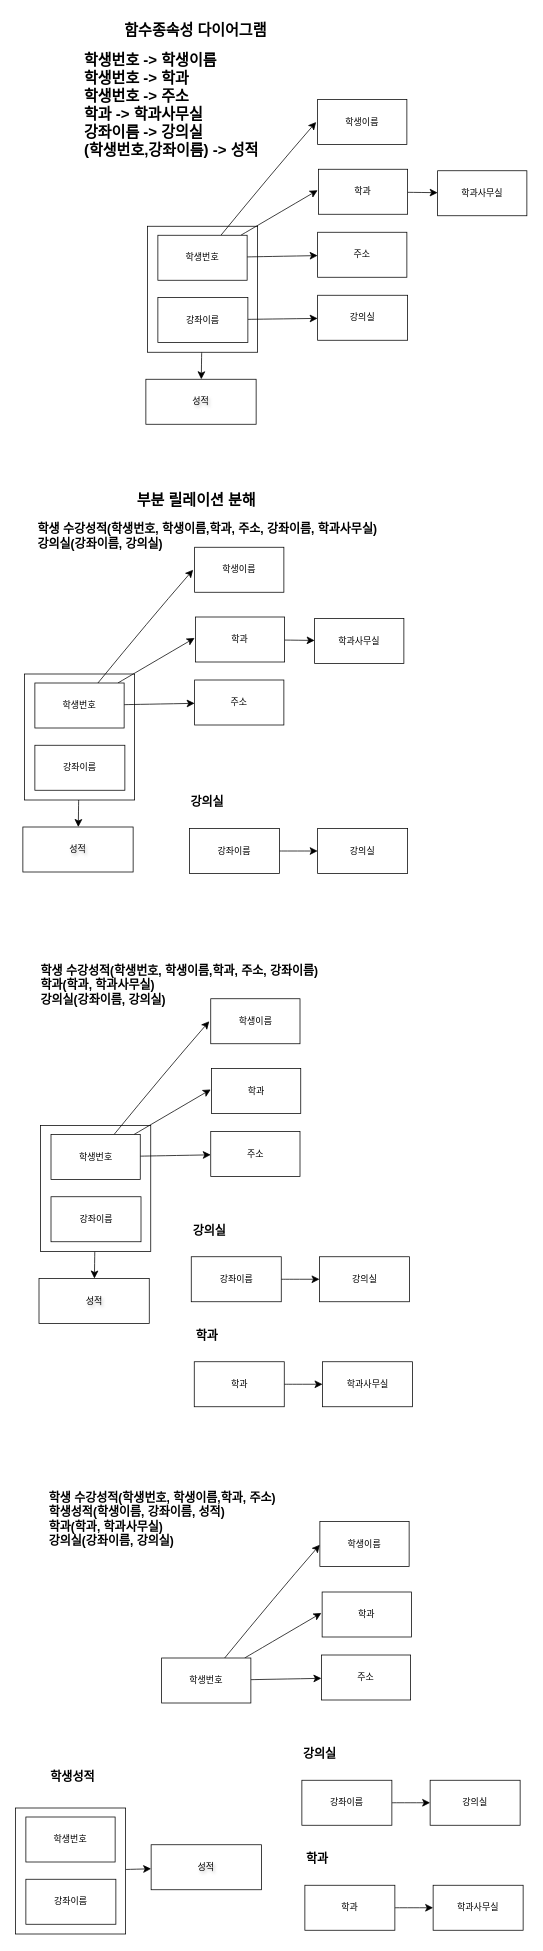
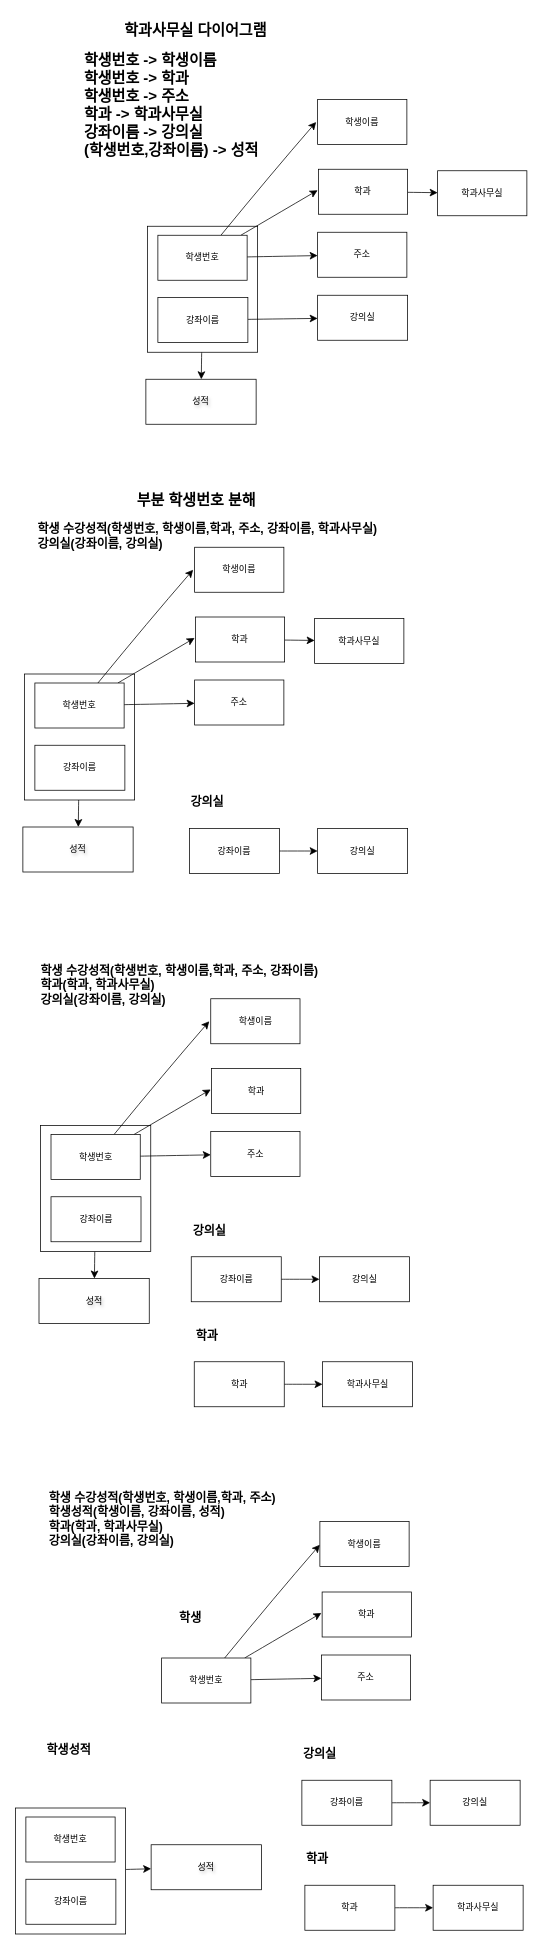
node "함수종속성 다이어그램": label "함수종속성 다이어그램" -> "학과사무실 다이어그램"
node "부분 릴레이션 분해": label "부분 릴레이션 분해" -> "부분 학생번호 분해"
node "학생": added
node "학생성적": moved (72, 1776) -> (68, 1750)
